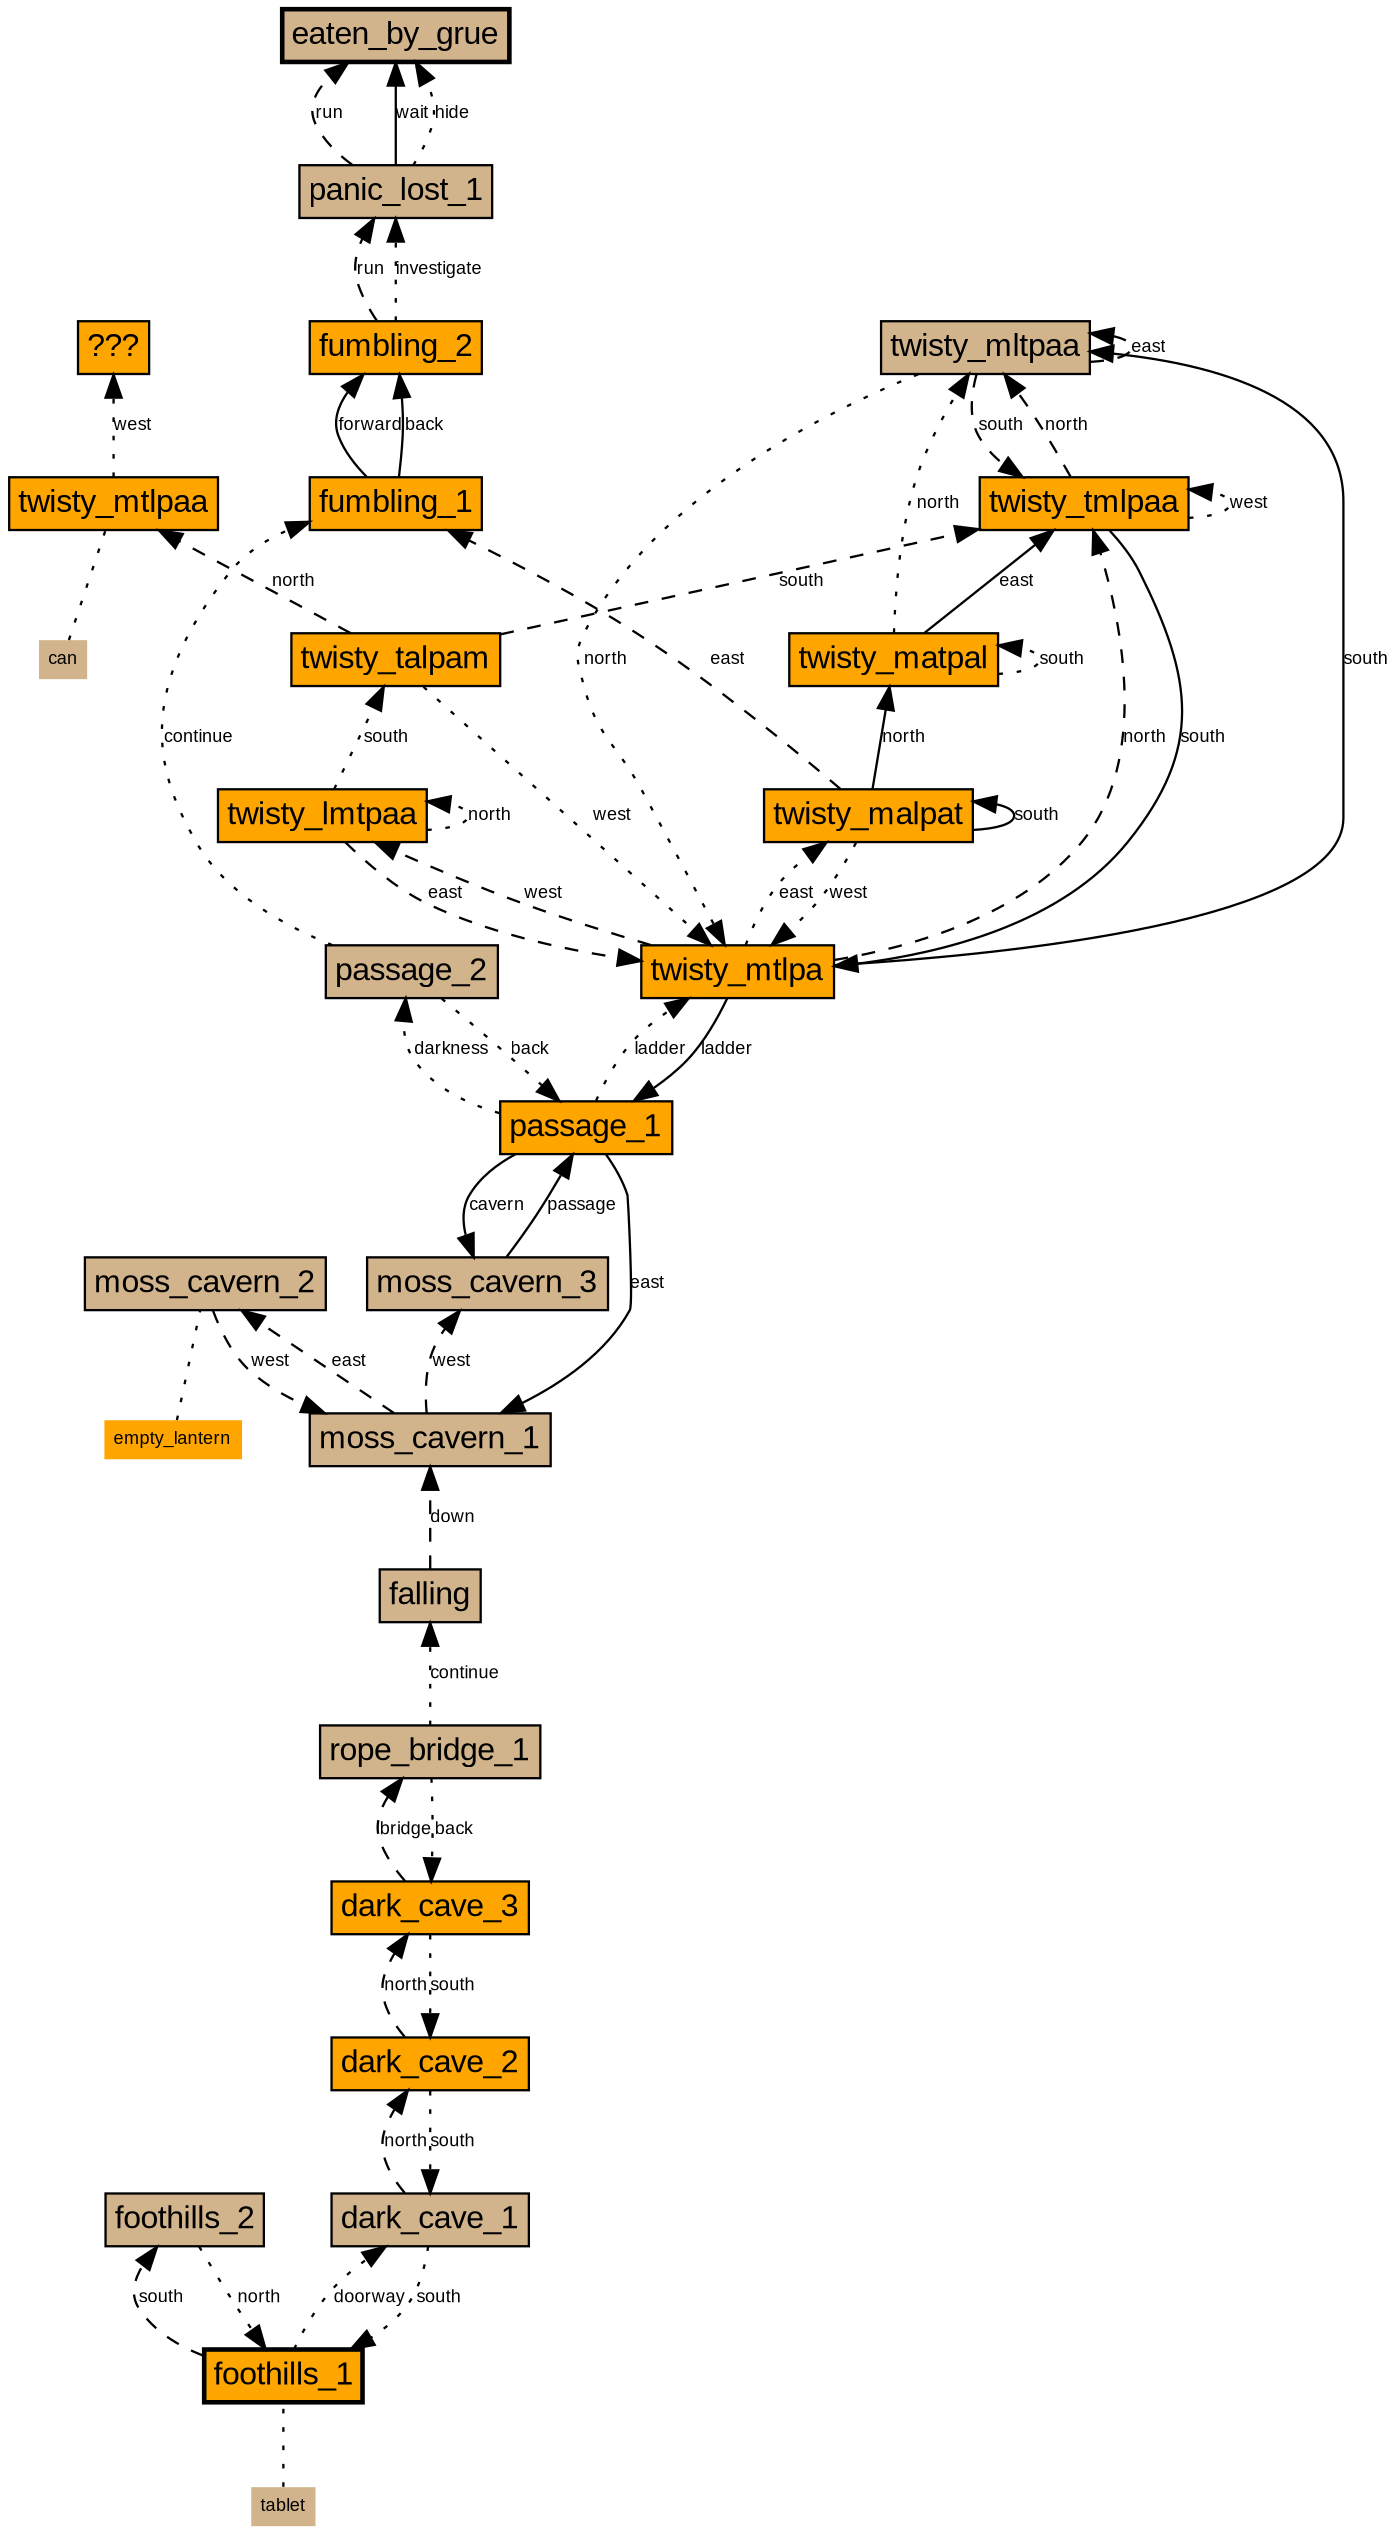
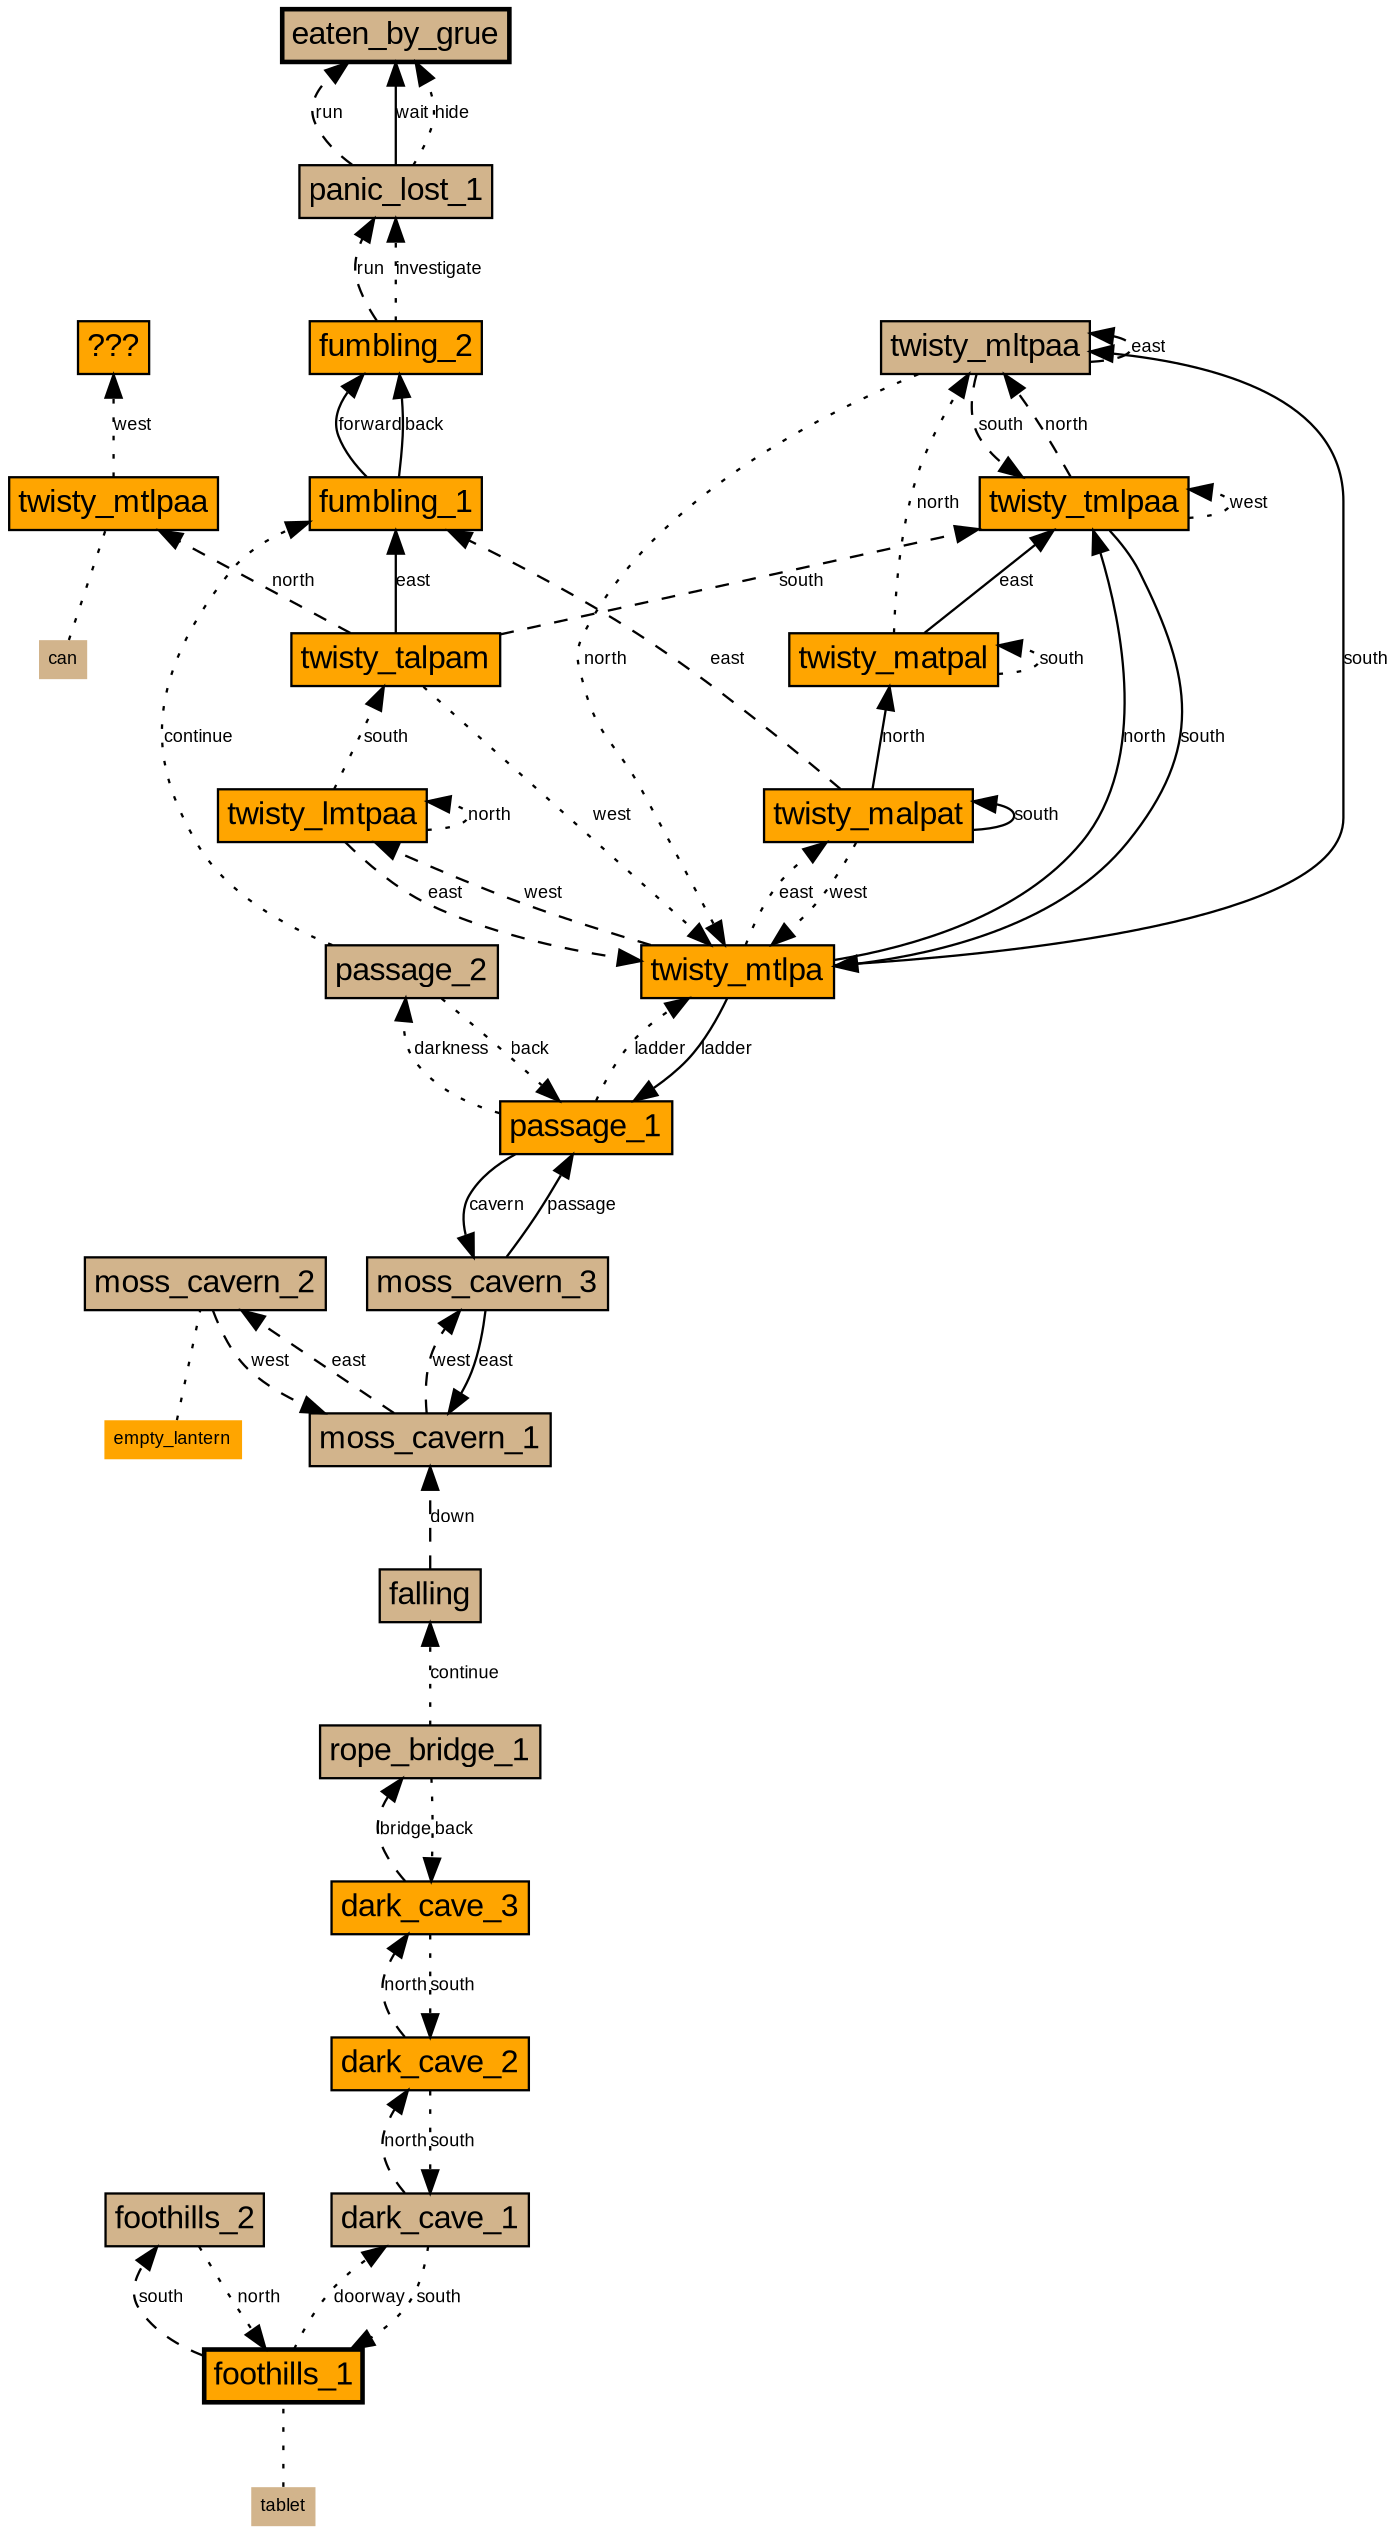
edge "twisty_talpam" -> "fumbling_1": added, label "east"
edge "twisty_mtlpa" -> "twisty_tmlpaa": style dashed -> solid
edge "passage_1" -> "moss_cavern_1": now "moss_cavern_3" -> "moss_cavern_1"
